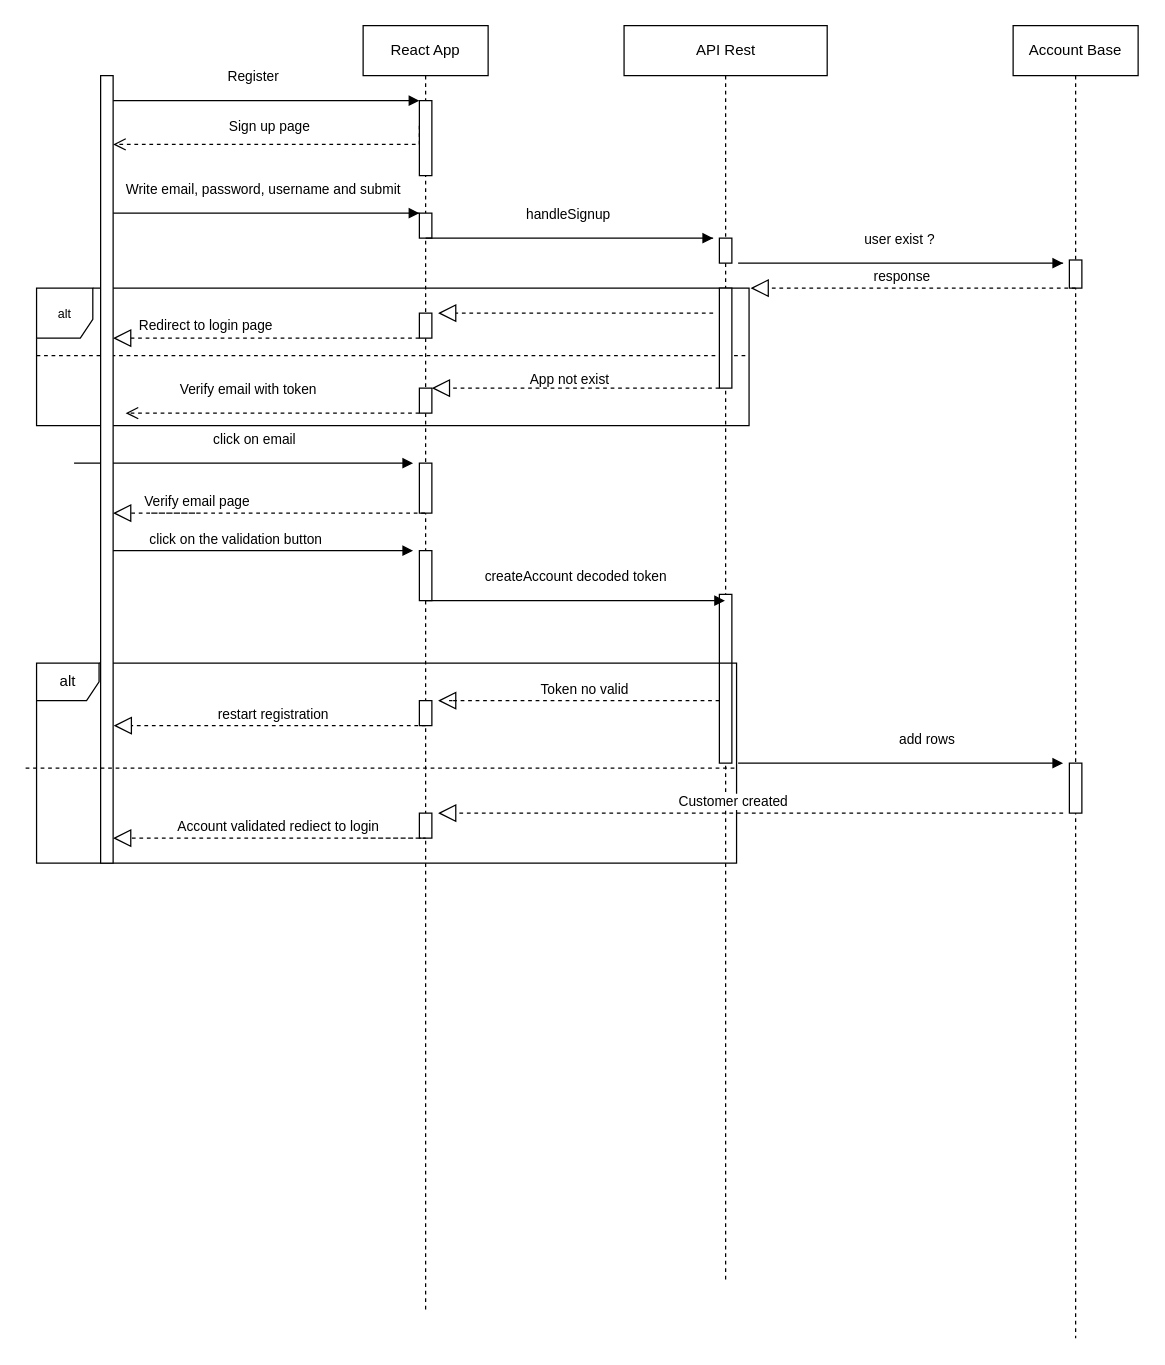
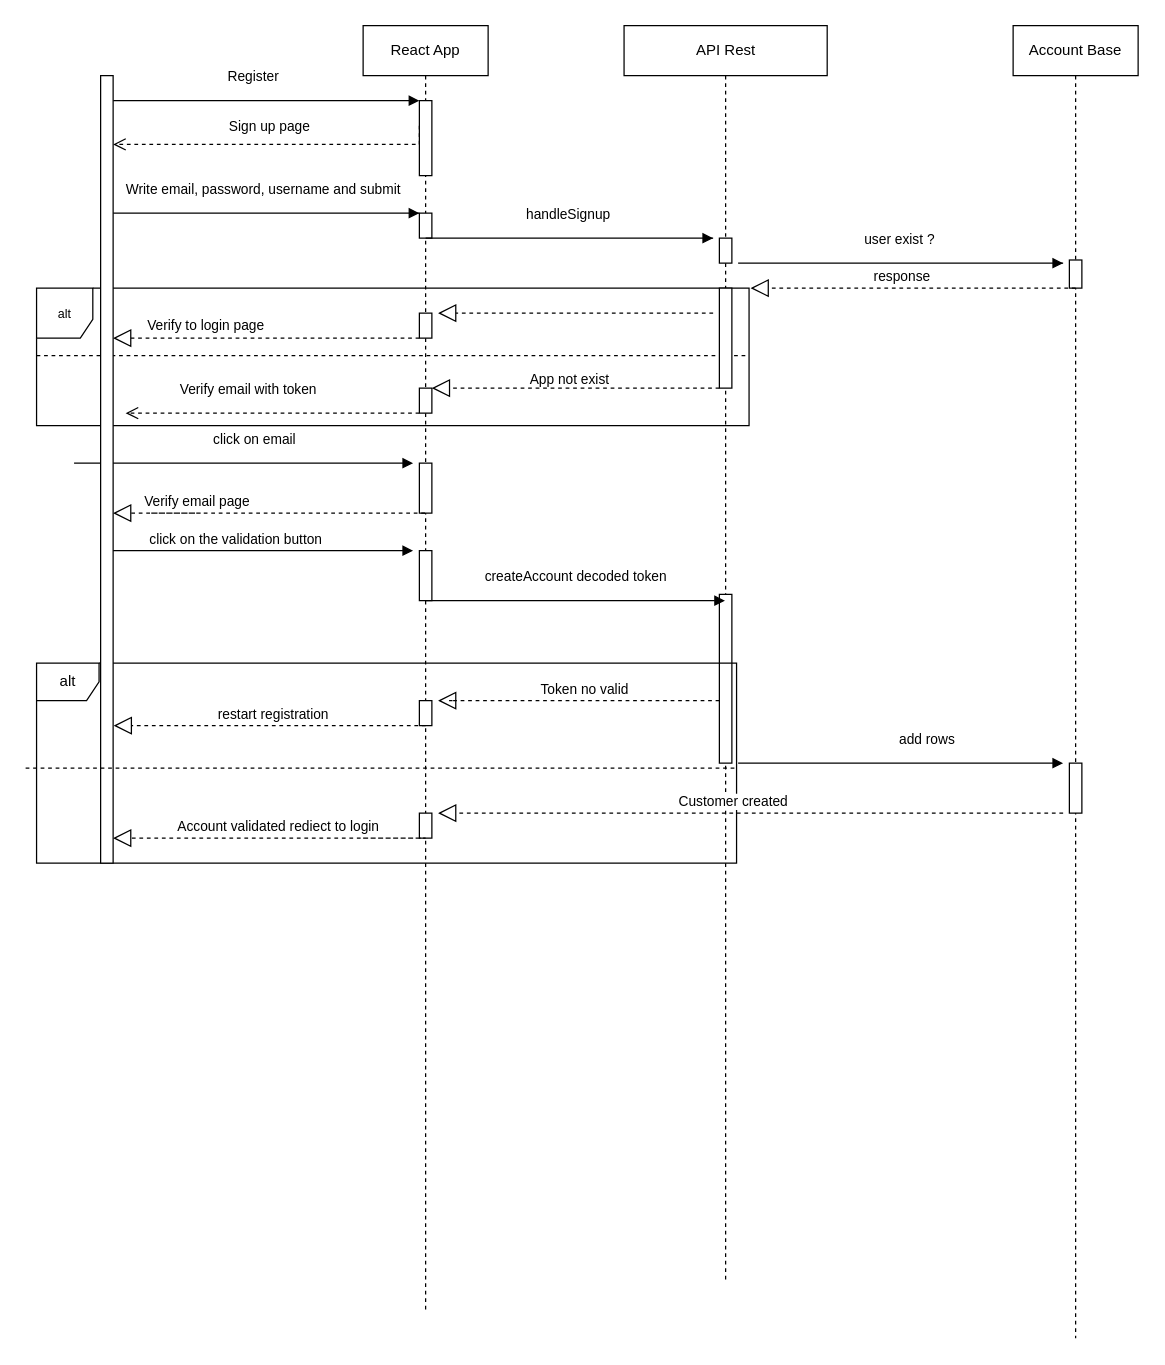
node "Redirect to login page": label "Redirect to login page" -> "Verify to login page"
